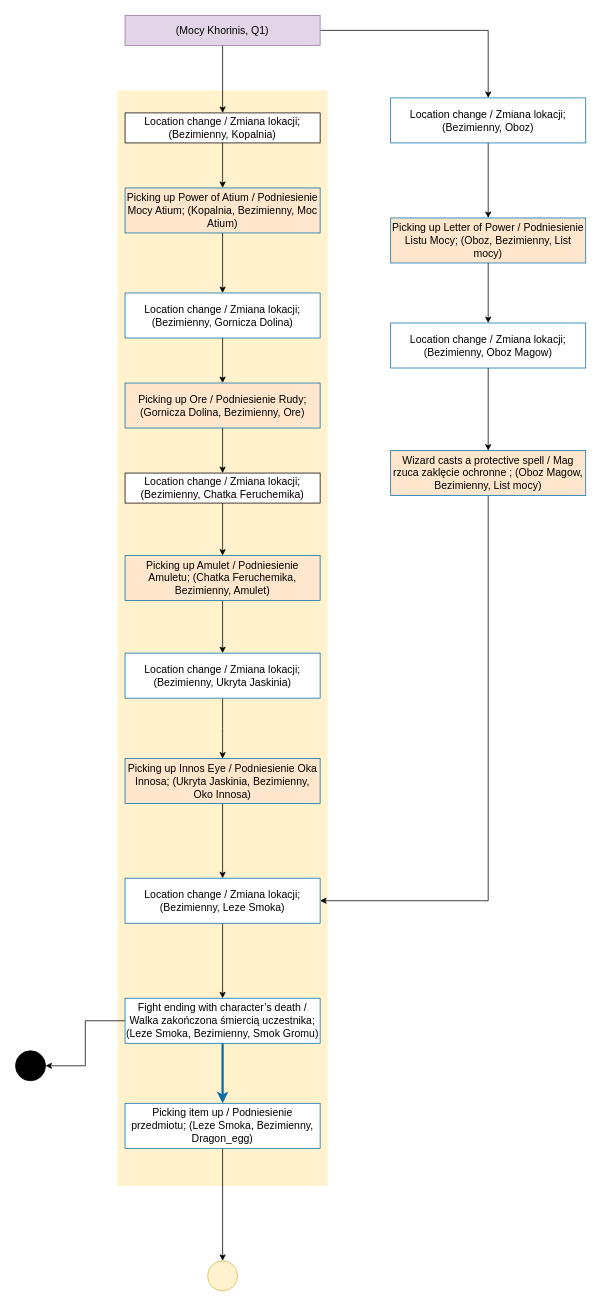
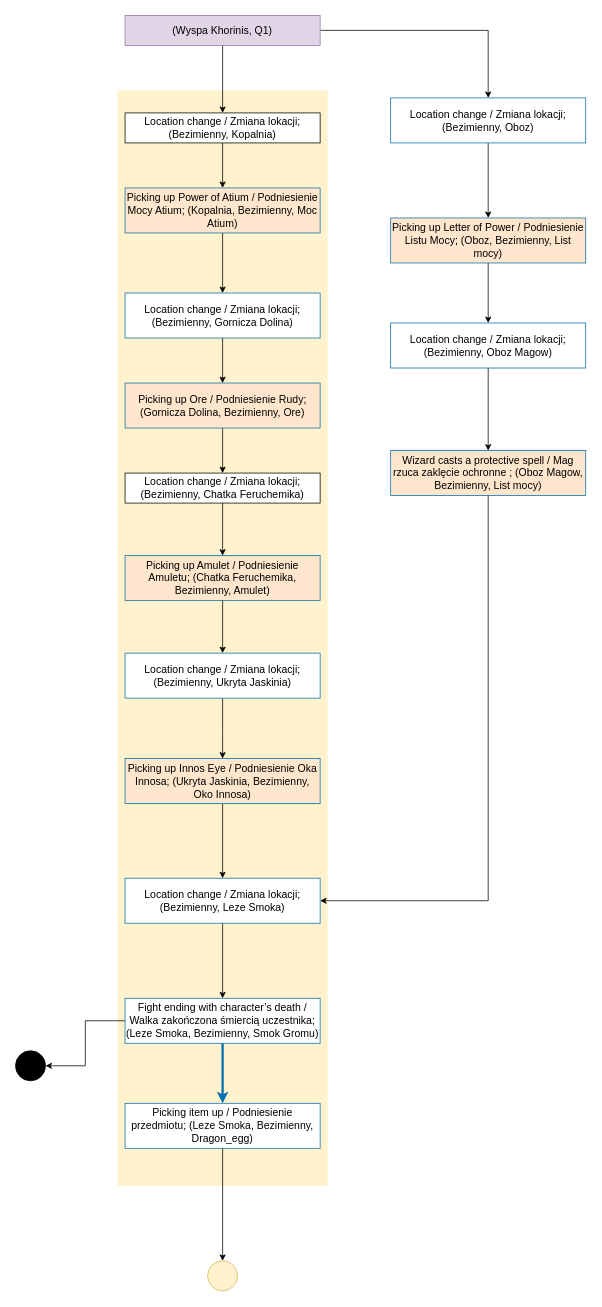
node "(Mocy Khorinis, Q1)": label "(Mocy Khorinis, Q1)" -> "(Wyspa Khorinis, Q1)"
